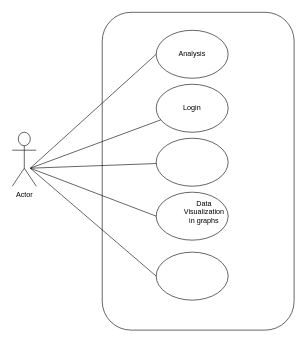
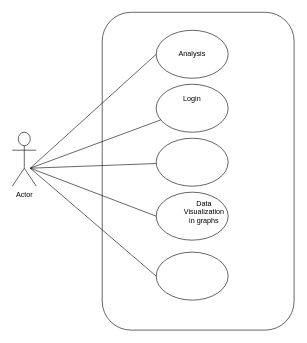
node "Login": moved (192, 108) -> (192, 99)
